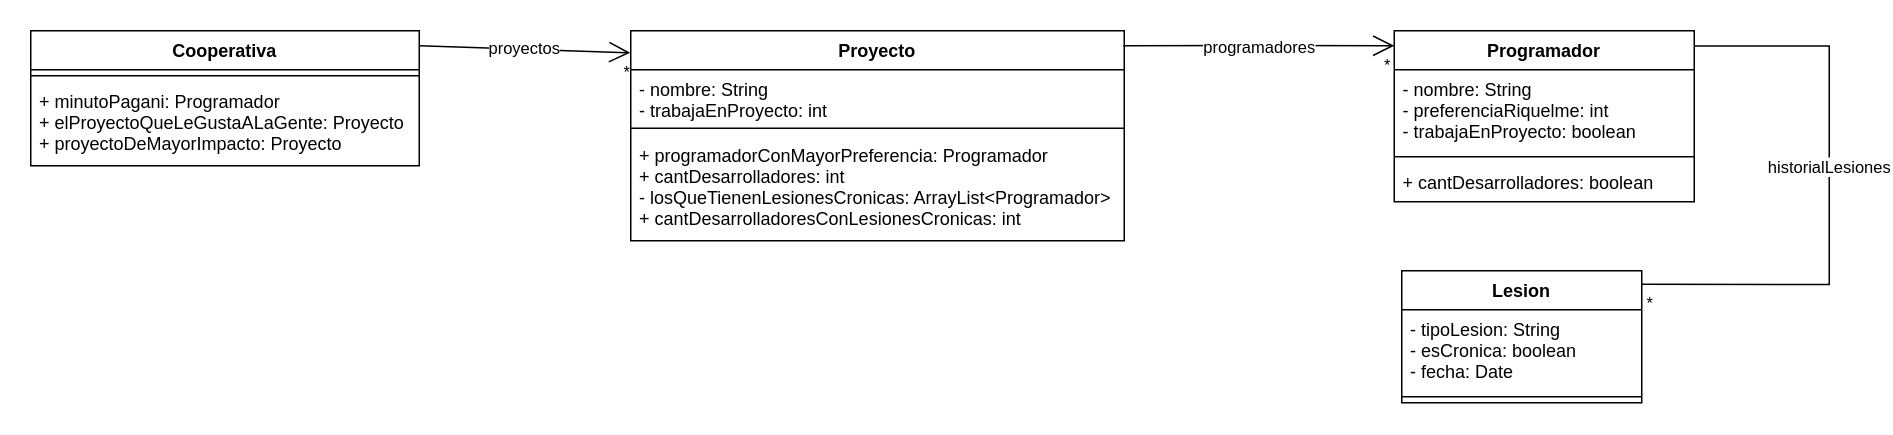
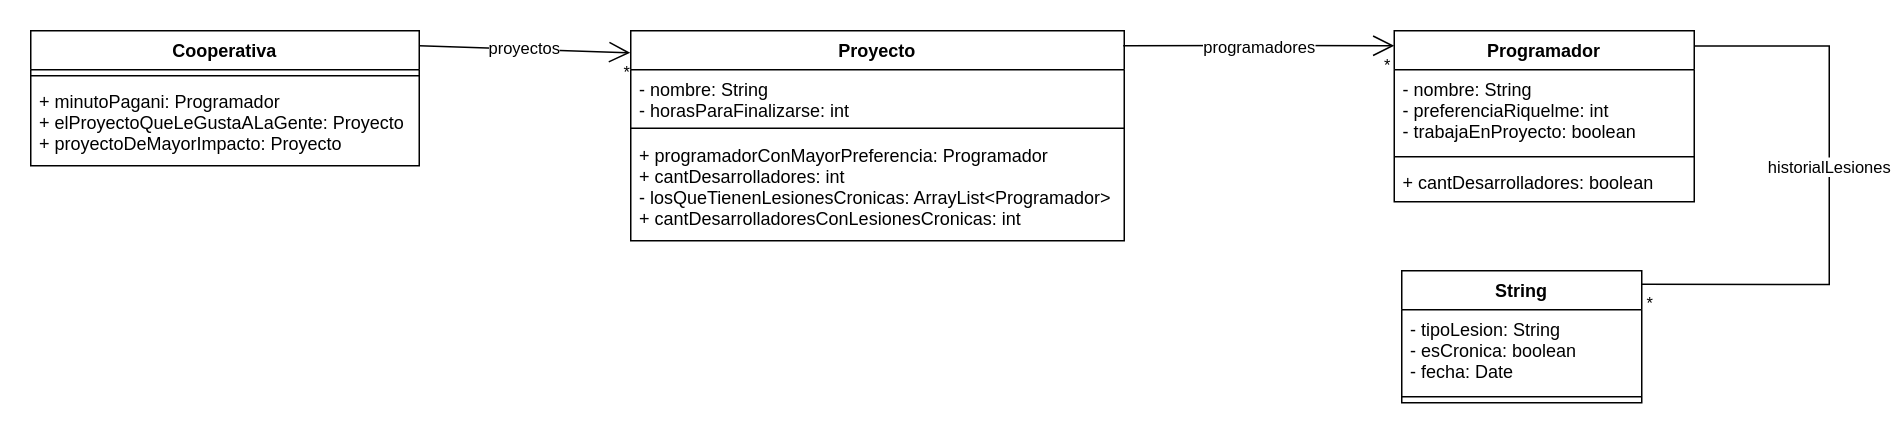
node "- nombre: String - trabajaEnProyecto: int": label "- nombre: String - trabajaEnProyecto: int" -> "- nombre: String - horasParaFinalizarse: int"
node "Lesion": label "Lesion" -> "String"
